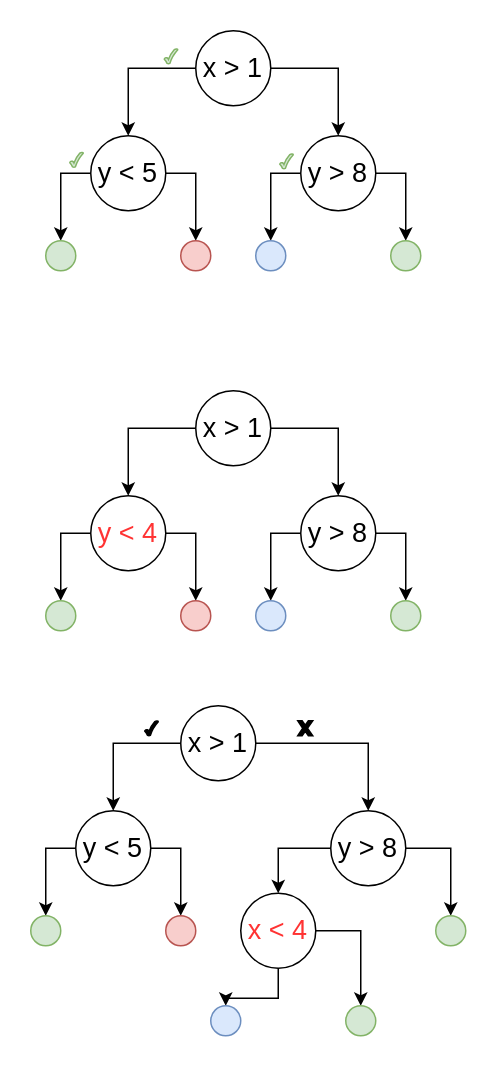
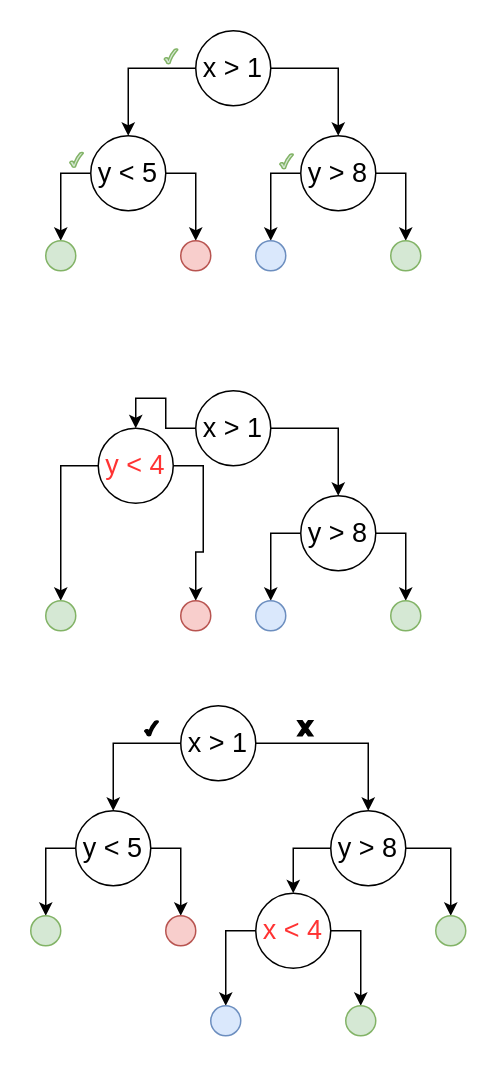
node "y < 4": moved (128, 533) -> (136, 466)
node "x < 4": moved (278, 931) -> (293, 931)
